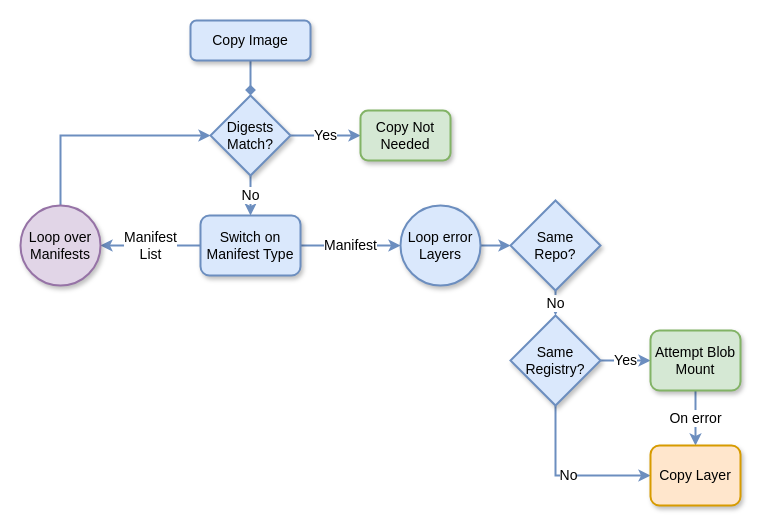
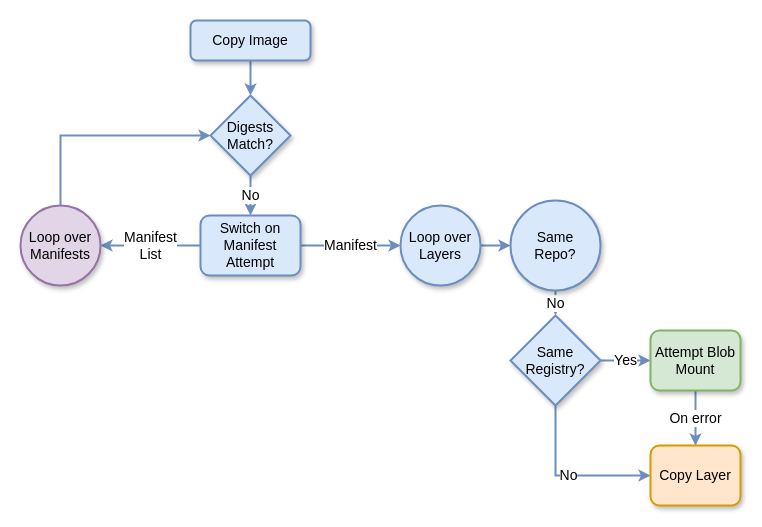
edge "Copy Image" -> "Digests Match?": arrowhead diamond -> classic
edge "Digests Match?" -> "Copy Not Needed": removed, label "Yes"
node "Copy Not Needed": removed
node "Switch on Manifest Type": label "Switch on Manifest Type" -> "Switch on Manifest Attempt"
node "Loop error Layers": label "Loop error Layers" -> "Loop over Layers"
node "Same Repo?": shape diamond -> ellipse
